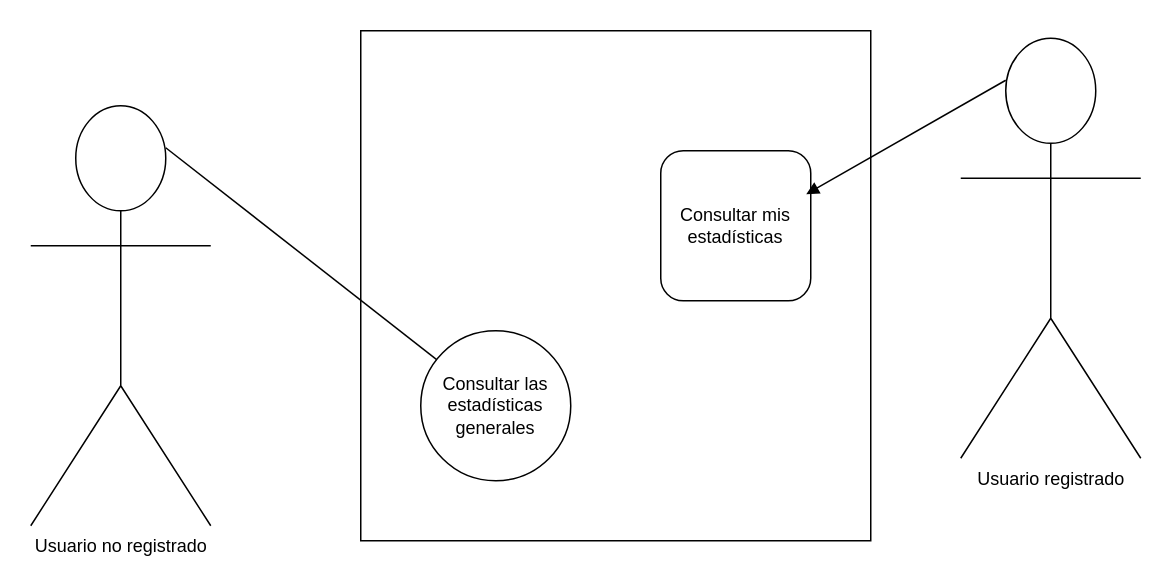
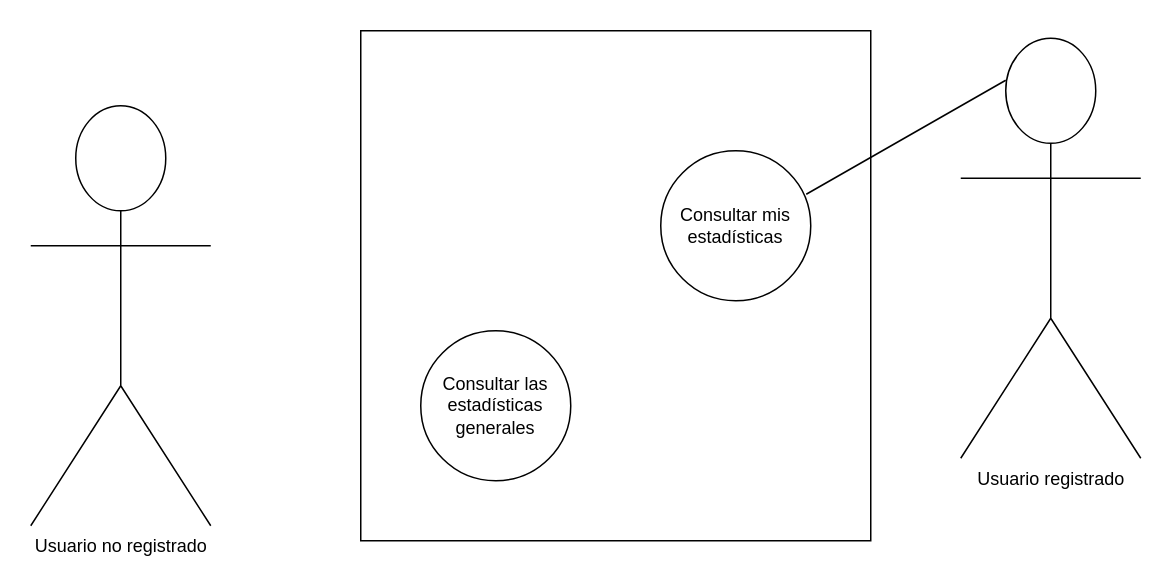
edge "Usuario registrado" -> "Consultar mis estadísticas": arrowhead block -> none
node "Consultar mis estadísticas": shape rounded rectangle -> ellipse
edge "Usuario no registrado" -- "Consultar las estadísticas generales": removed
